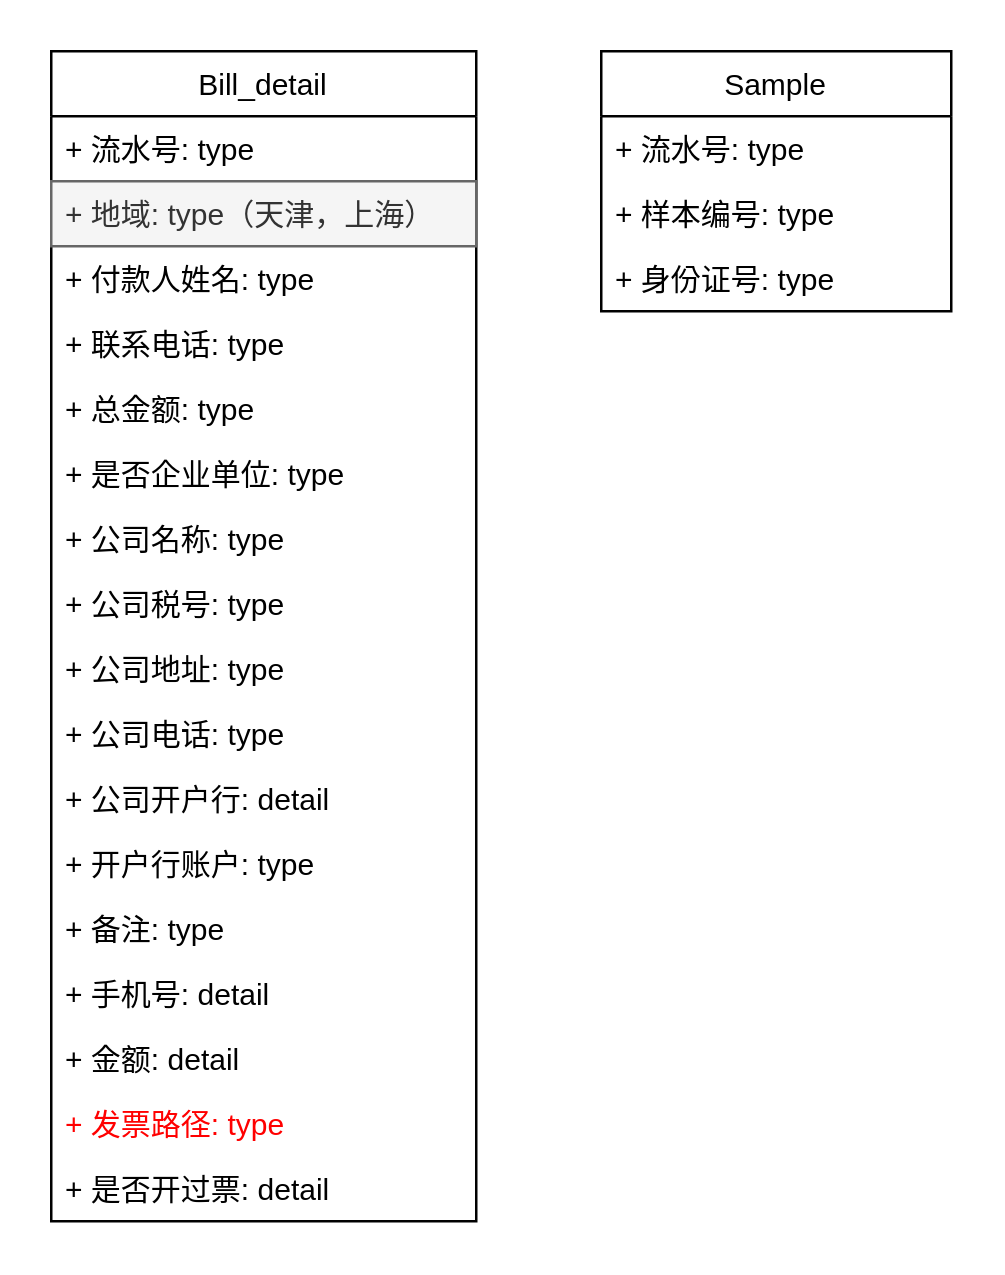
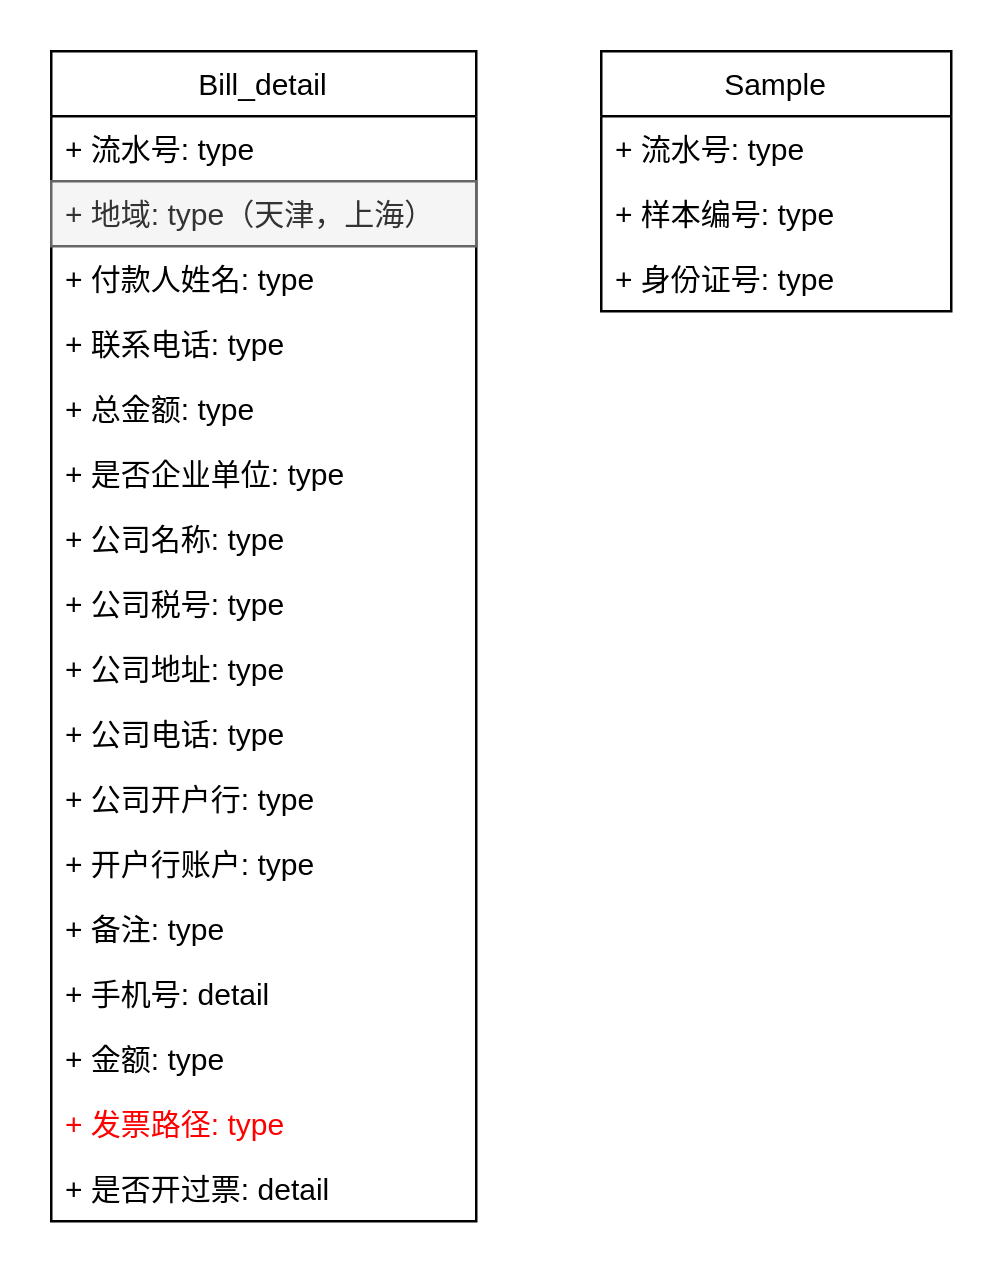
node "+ 公司开户行: detail": label "+ 公司开户行: detail" -> "+ 公司开户行: type"
node "+ 金额: detail": label "+ 金额: detail" -> "+ 金额: type"
